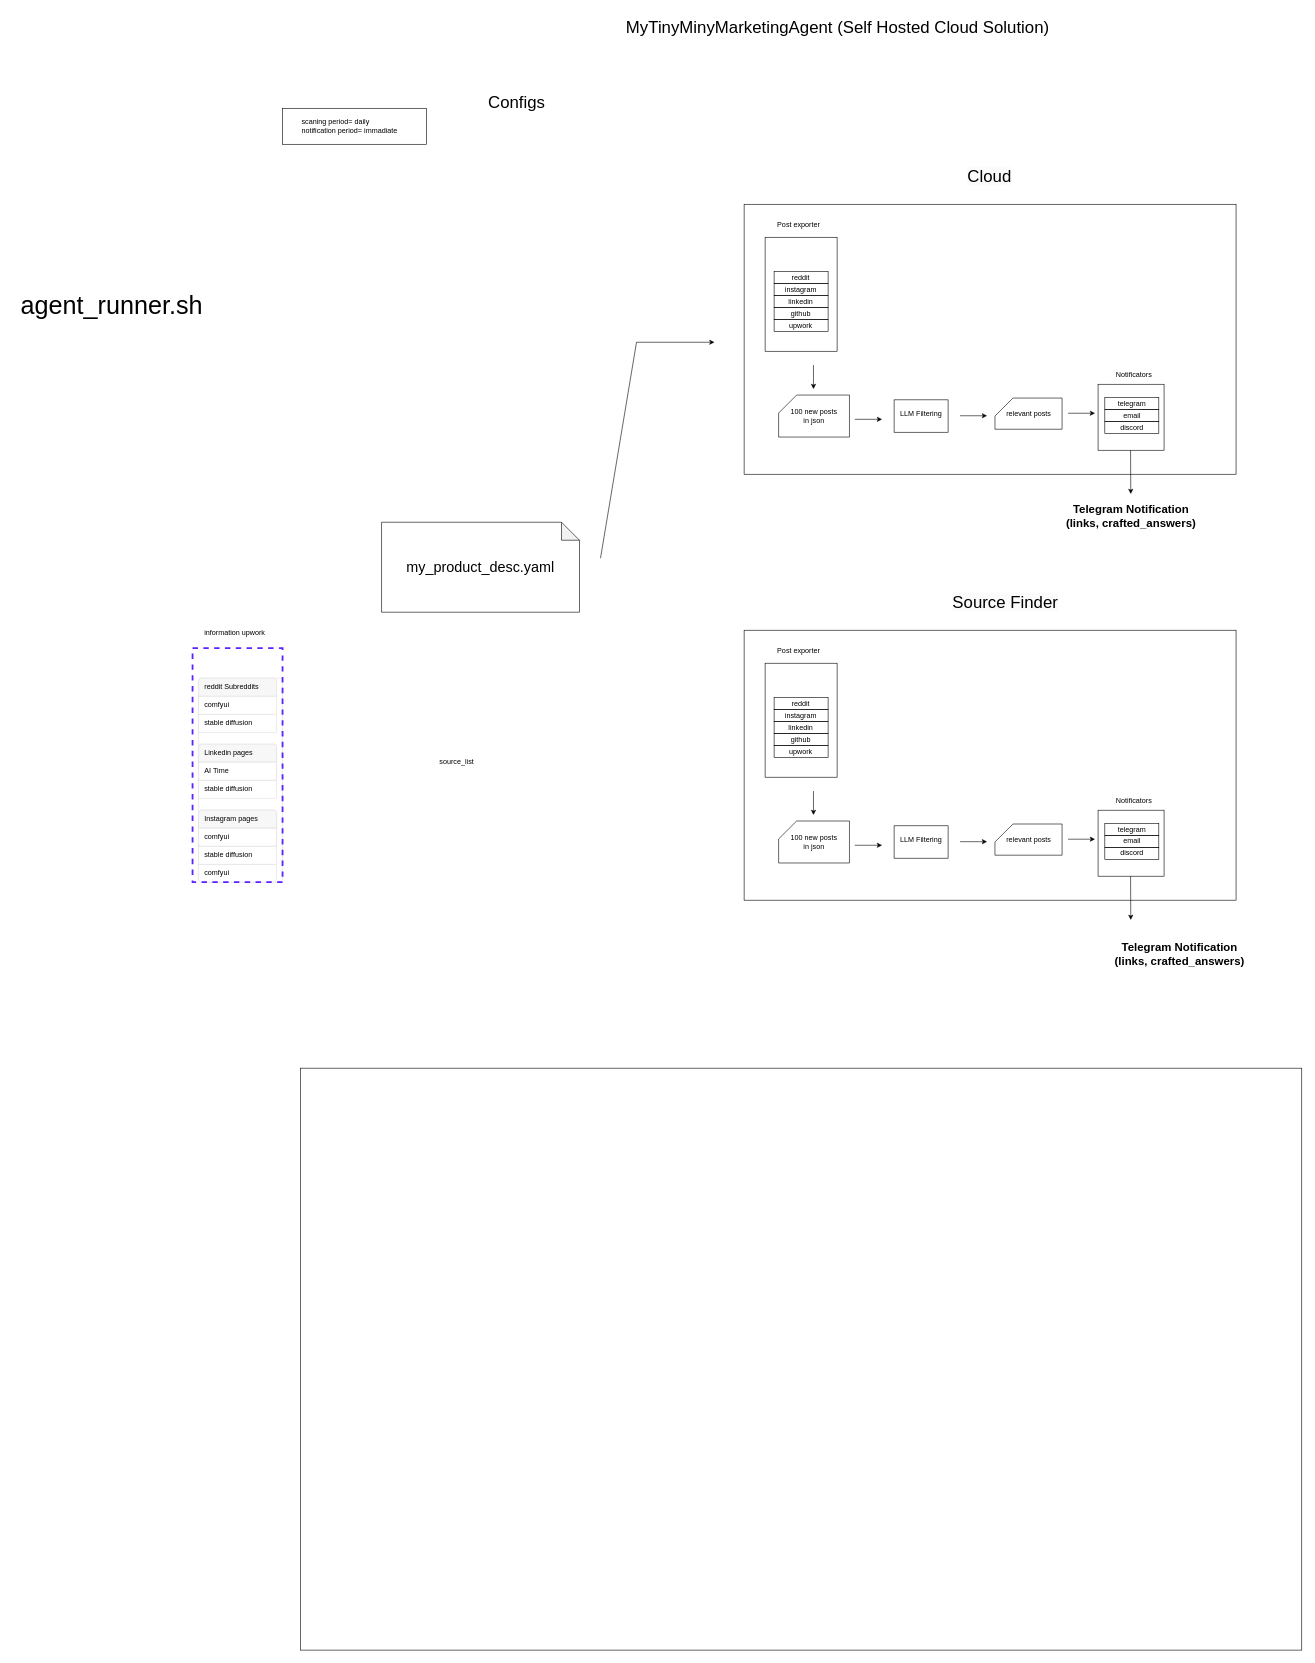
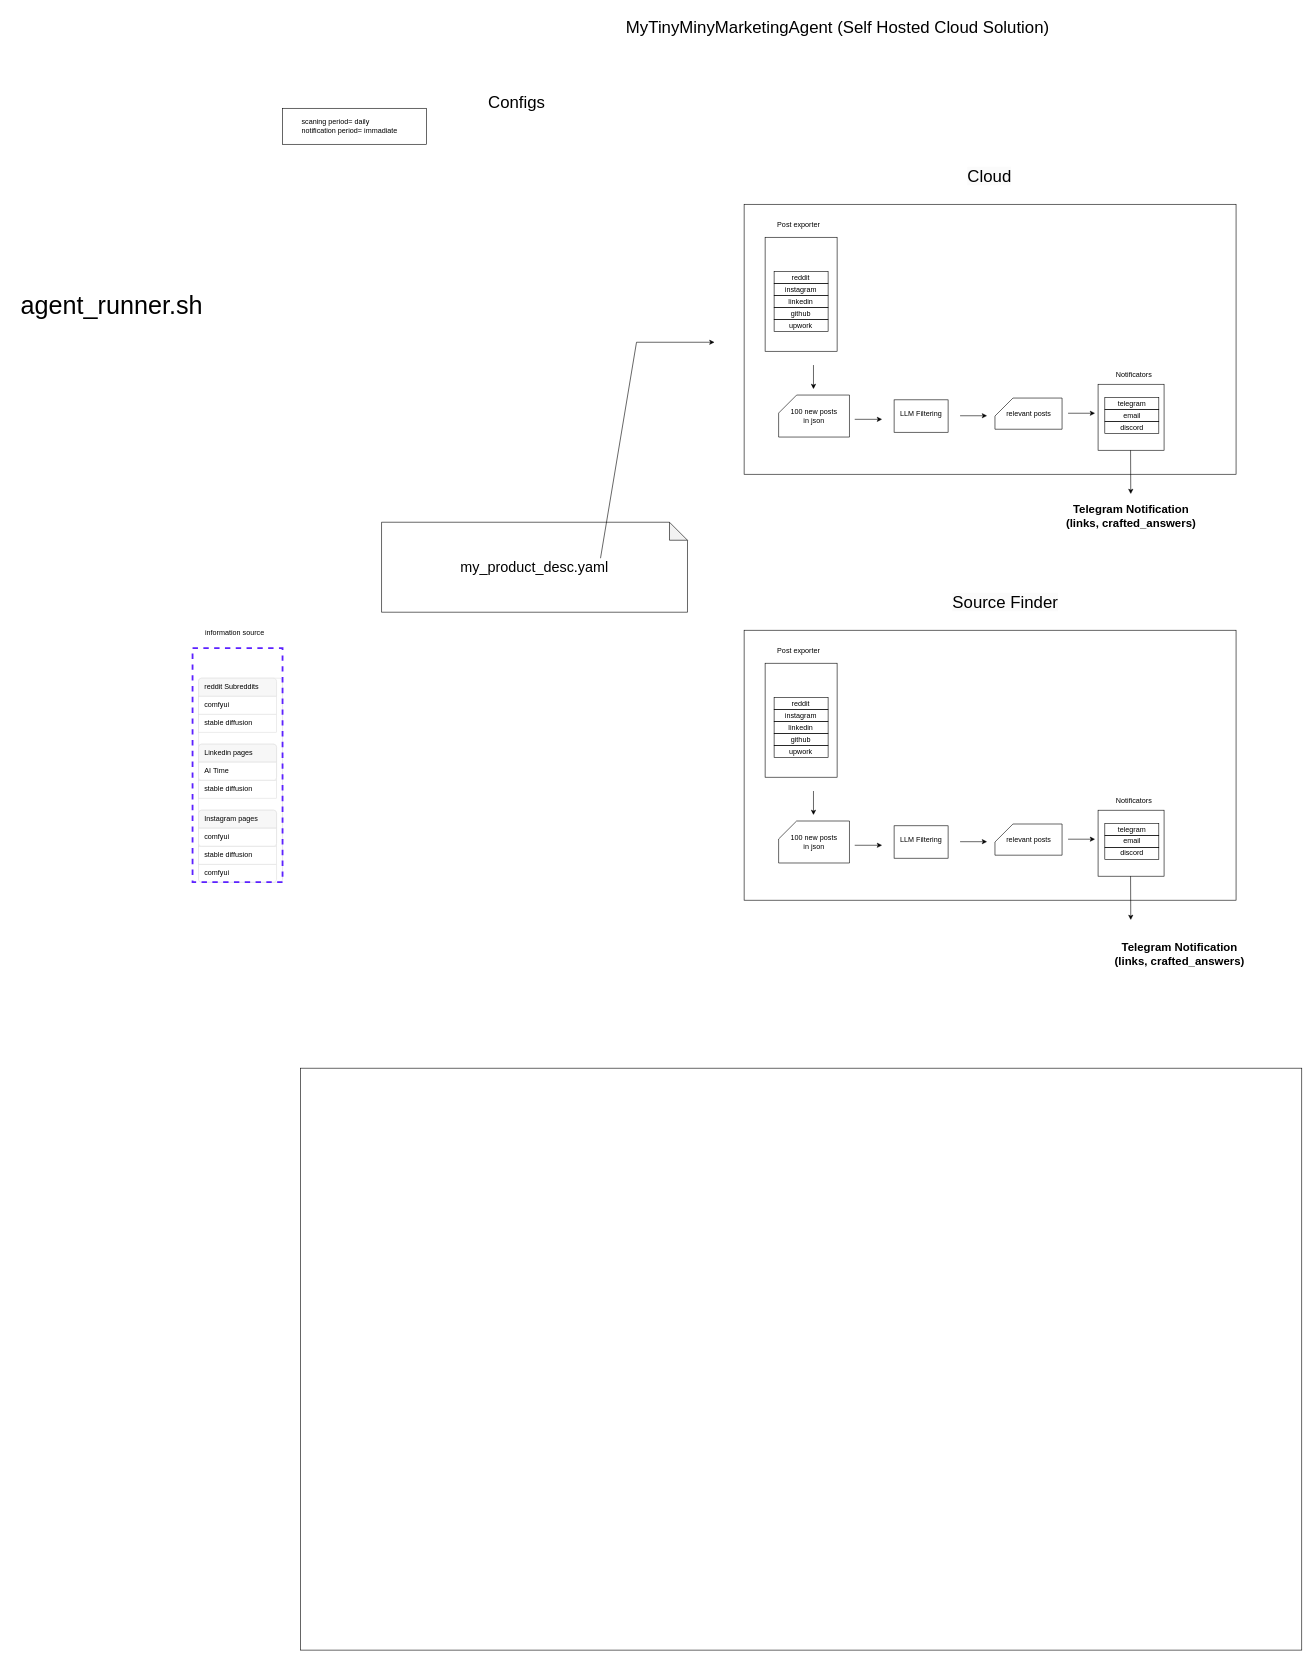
node "my_product_desc.yaml": size 198x90 -> 306x90
node "information upwork": label "information upwork" -> "information source"
node "source_list": removed
